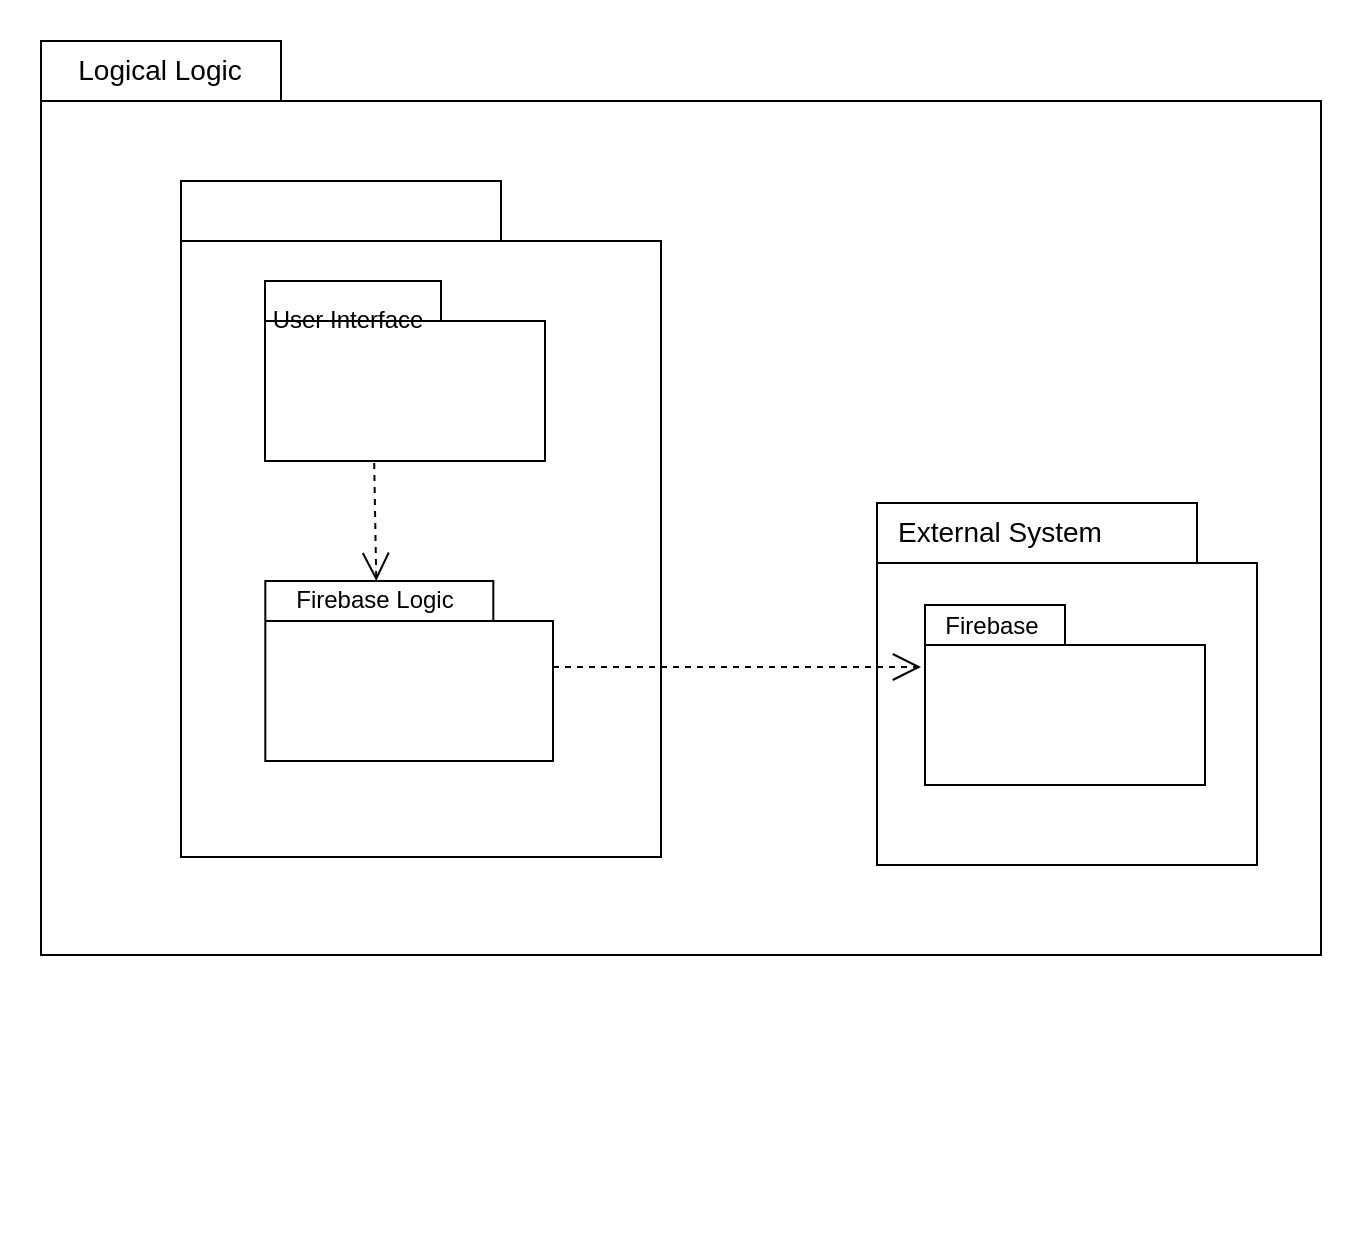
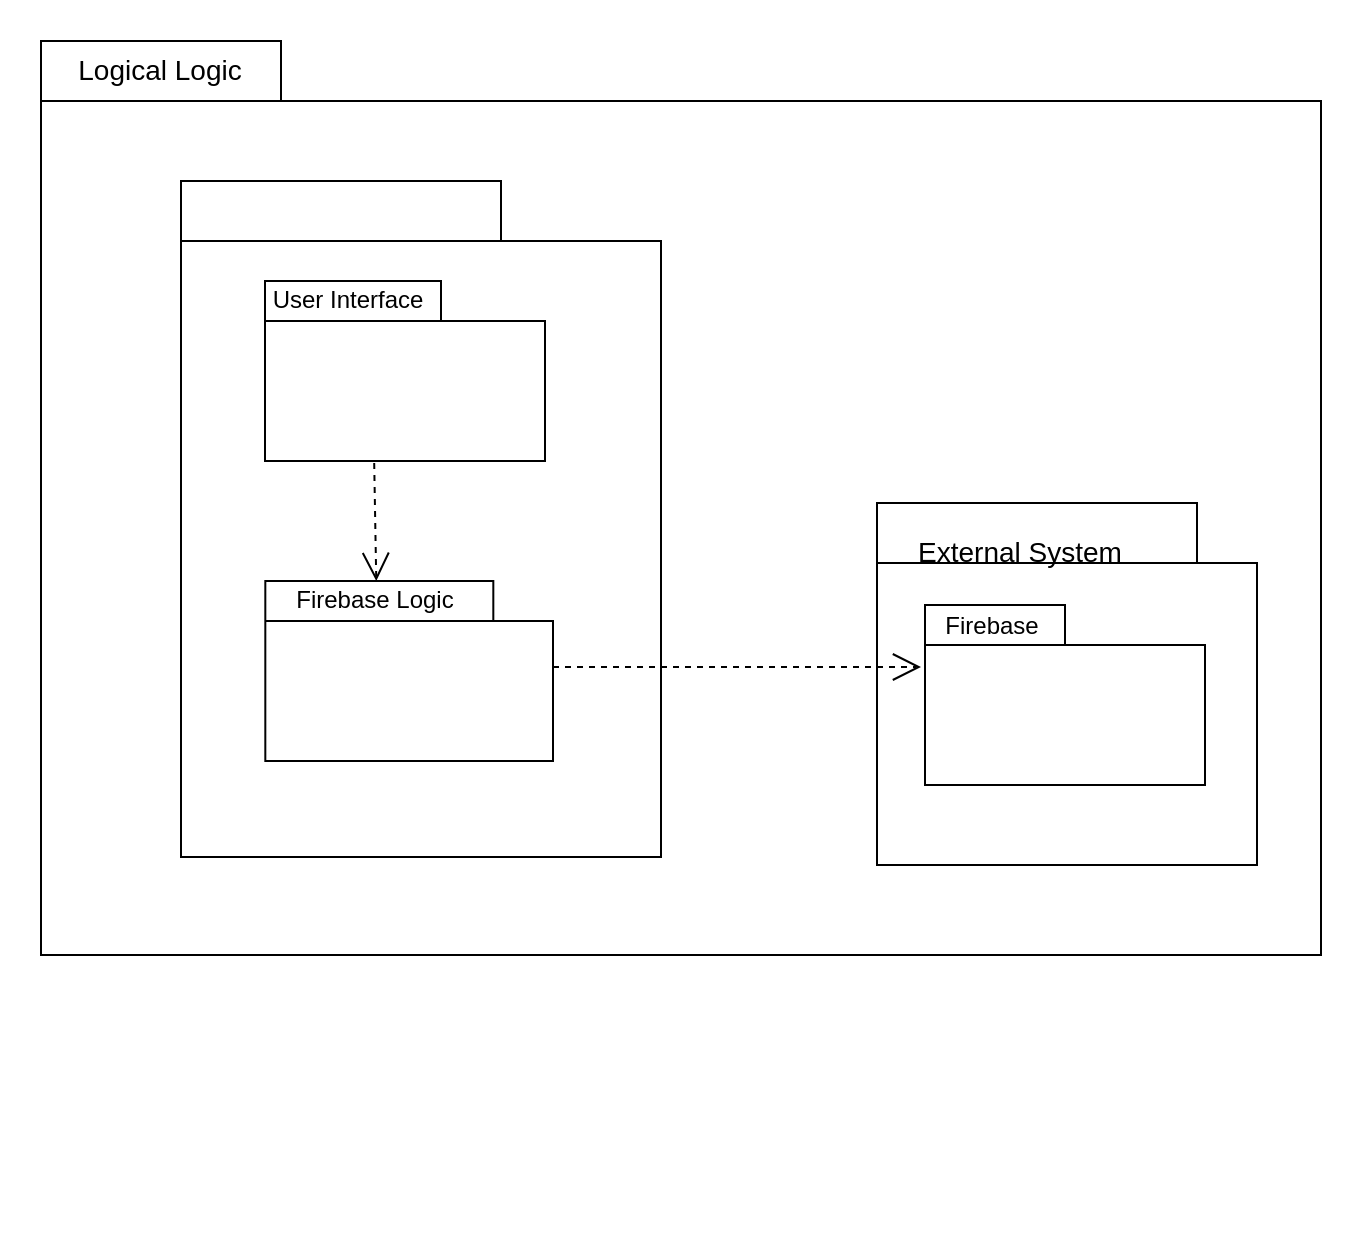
node "User Interface": moved (349, 321) -> (349, 301)
node "External System": moved (1001, 533) -> (1021, 553)
